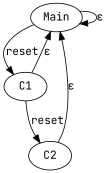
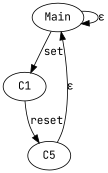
edge "Main" -> "C1": label "reset" -> "set"
edge "C1" -> "Main": removed, label "ε"
node "C2": label "C2" -> "C5"
